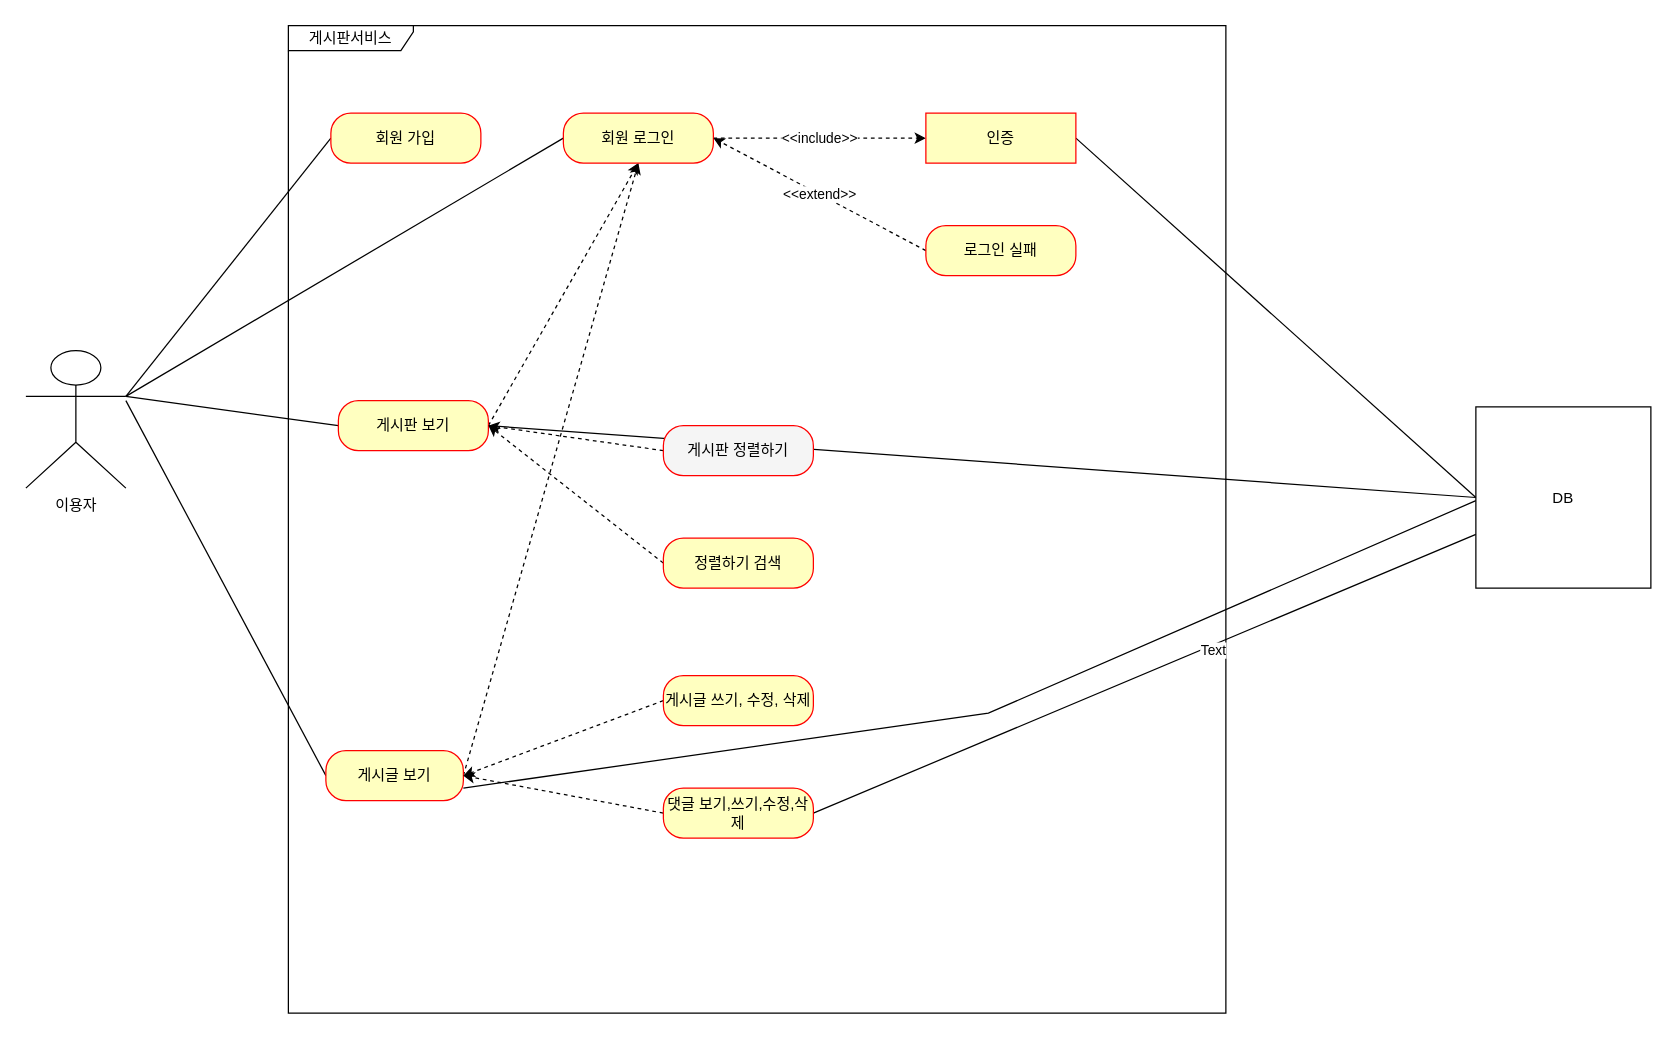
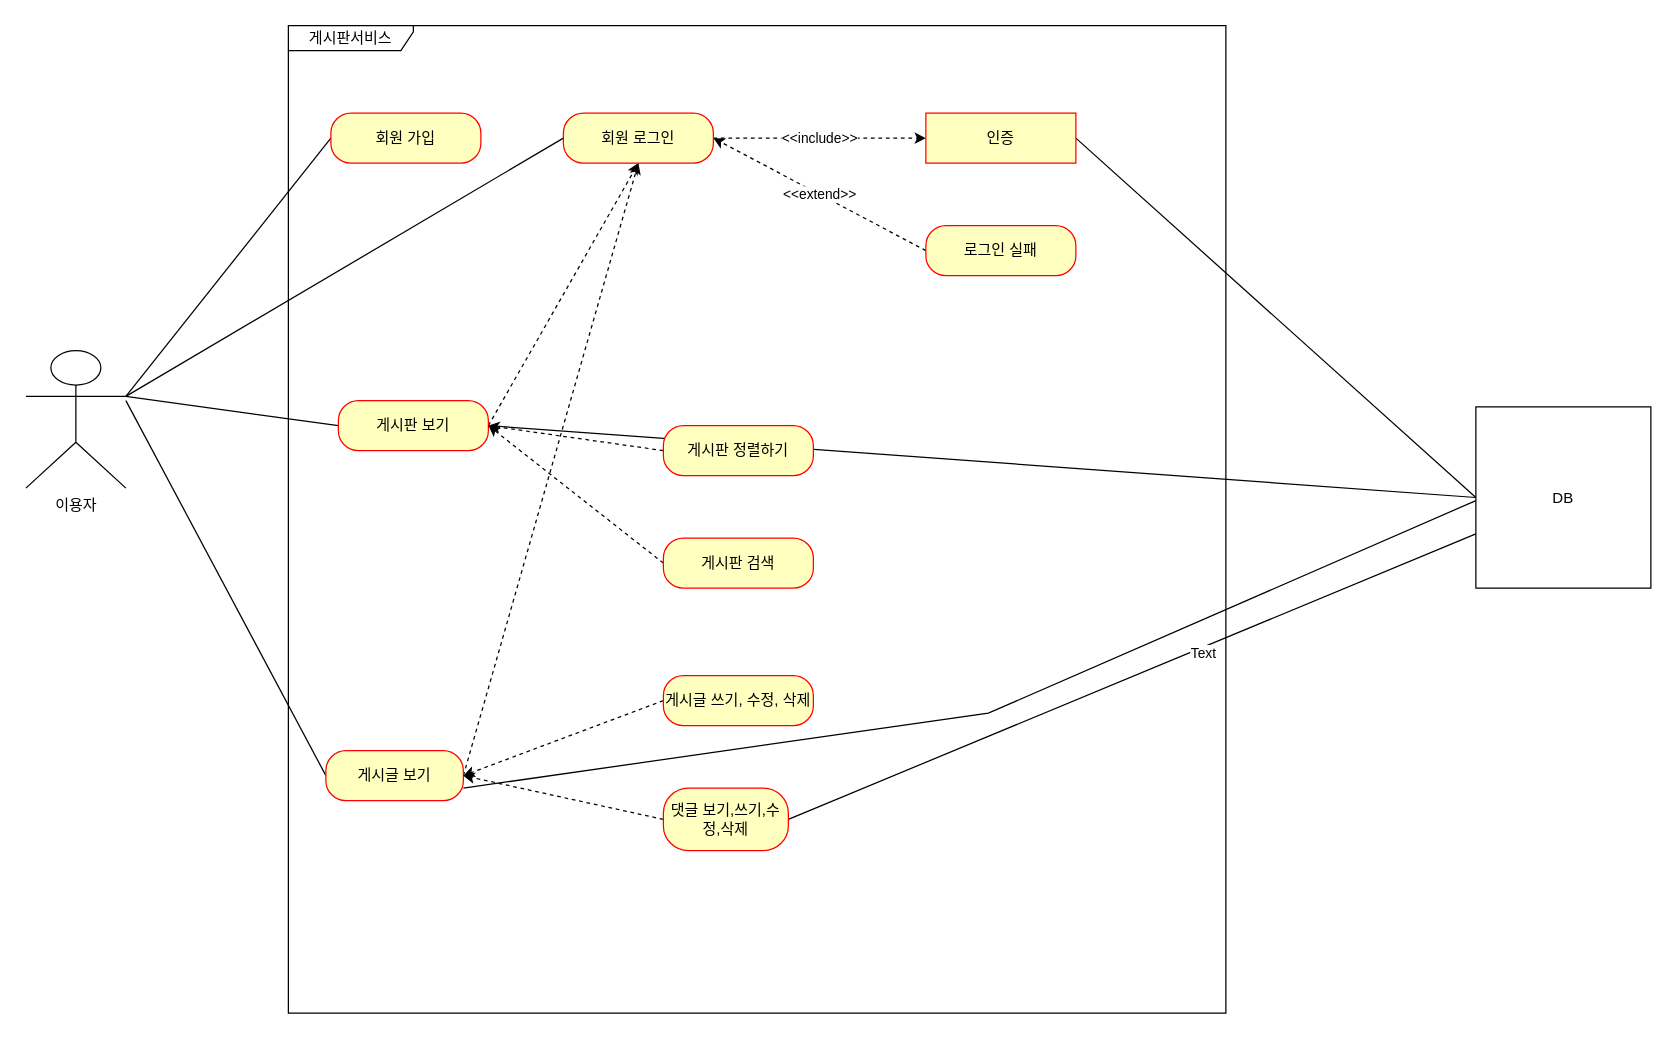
node "게시판 정렬하기": fillcolor #f5f5f5 -> #ffffc0
node "정렬하기 검색": label "정렬하기 검색" -> "게시판 검색"
node "댓글 보기,쓰기,수정,삭제": size 150x50 -> 125x63
